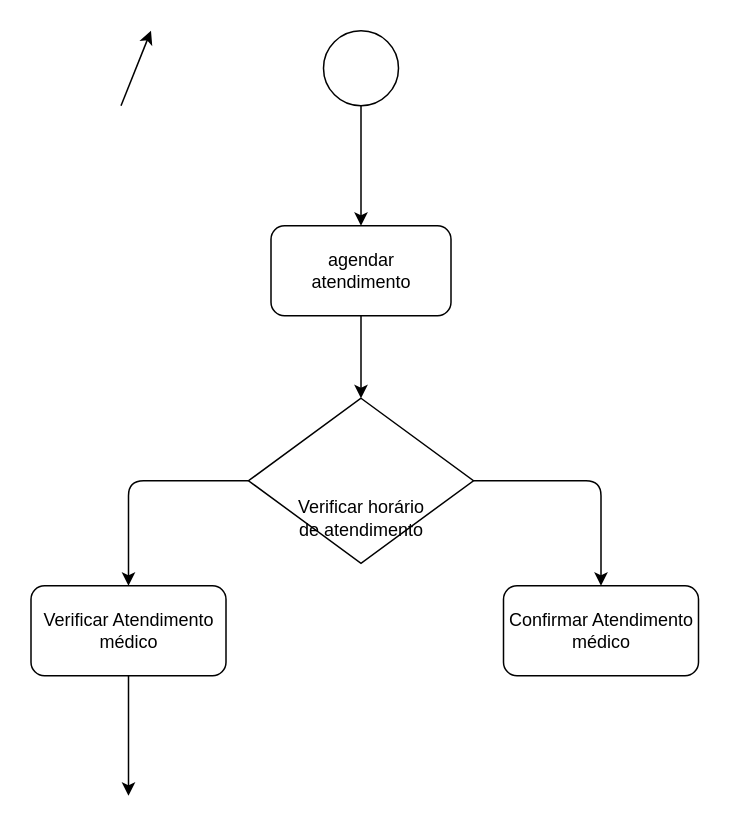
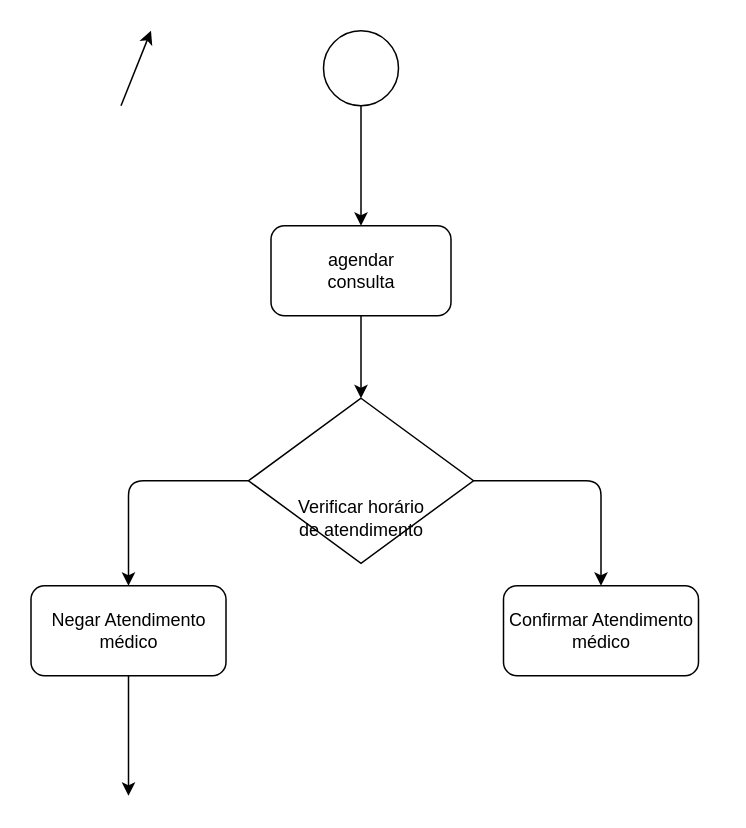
node "agendar atendimento": label "agendar atendimento" -> "agendar consulta"
node "Verificar Atendimentomédico": label "Verificar Atendimentomédico" -> "Negar Atendimentomédico"
